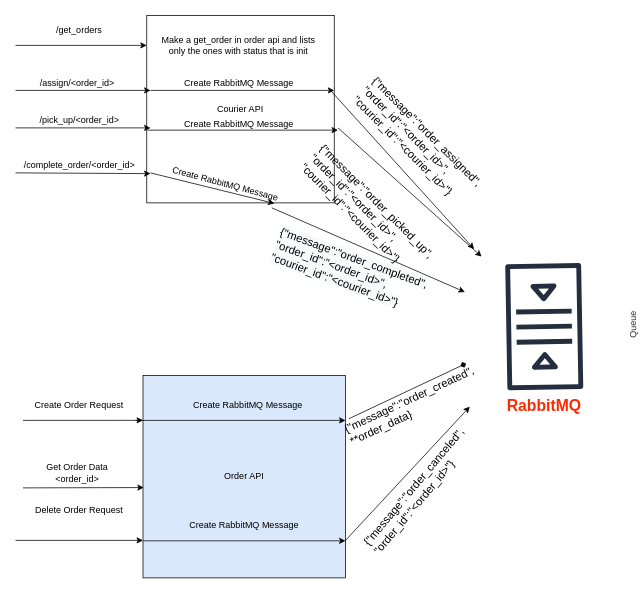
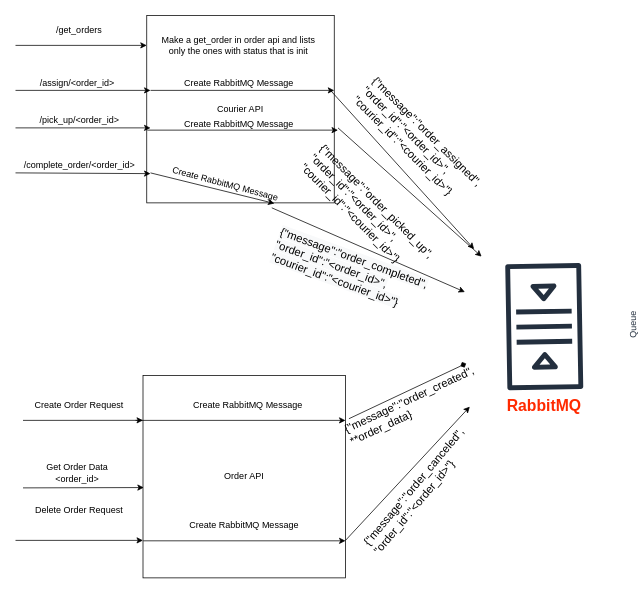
node "Order API": fillcolor #dae8fc -> #ffffff
